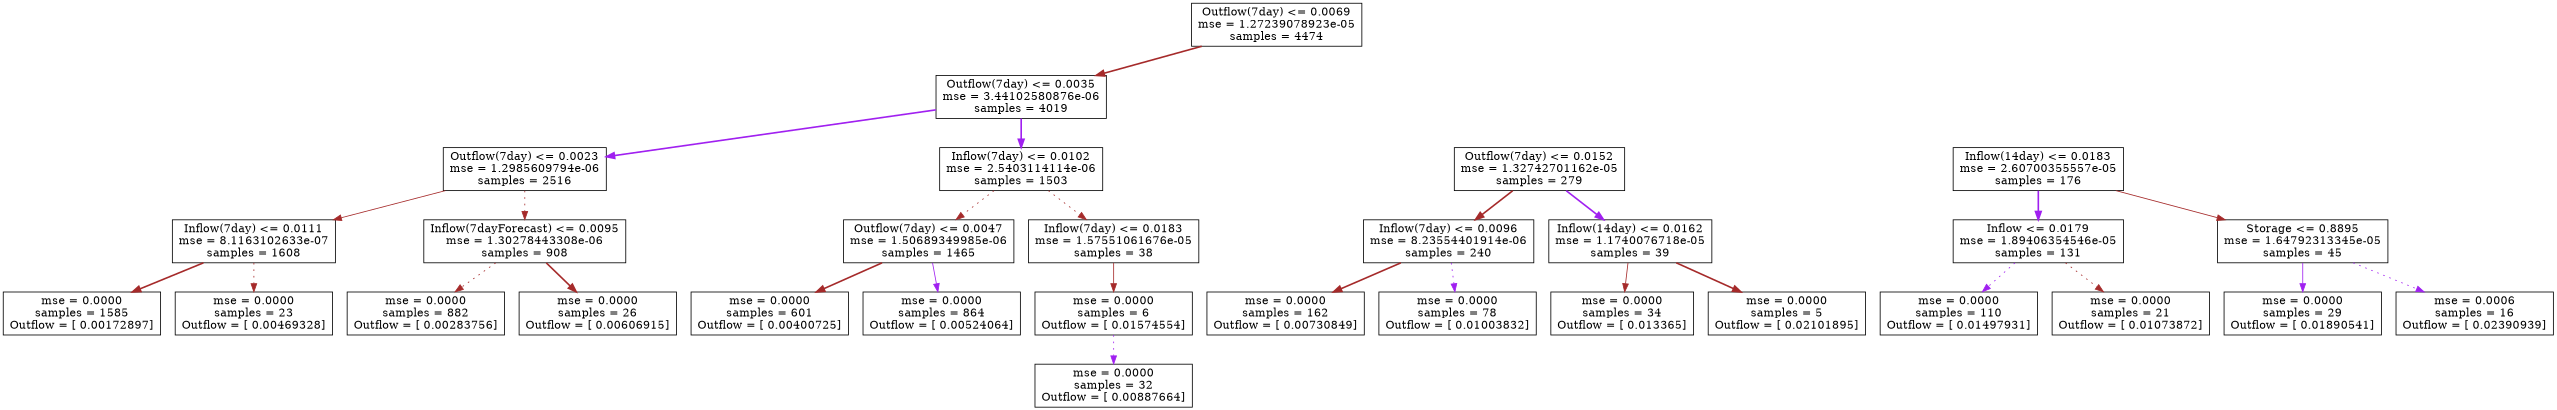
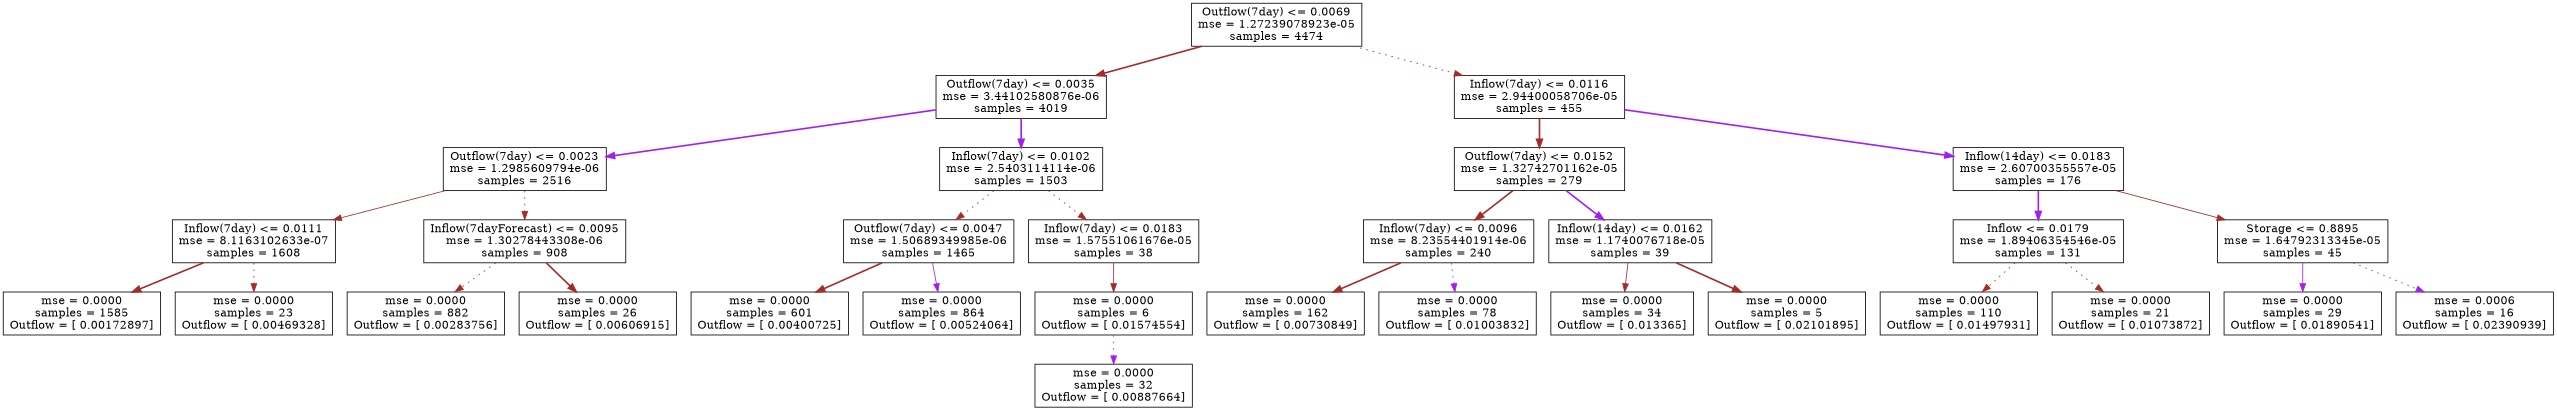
node "Inflow(7day) <= 0.0116 mse = 2.94400058706e-05 samples = 455": added
edge "Inflow <= 0.0179 mse = 1.89406354546e-05 samples = 131" -> "mse = 0.0000 samples = 110 Outflow = [ 0.01497931]": color purple -> brown
